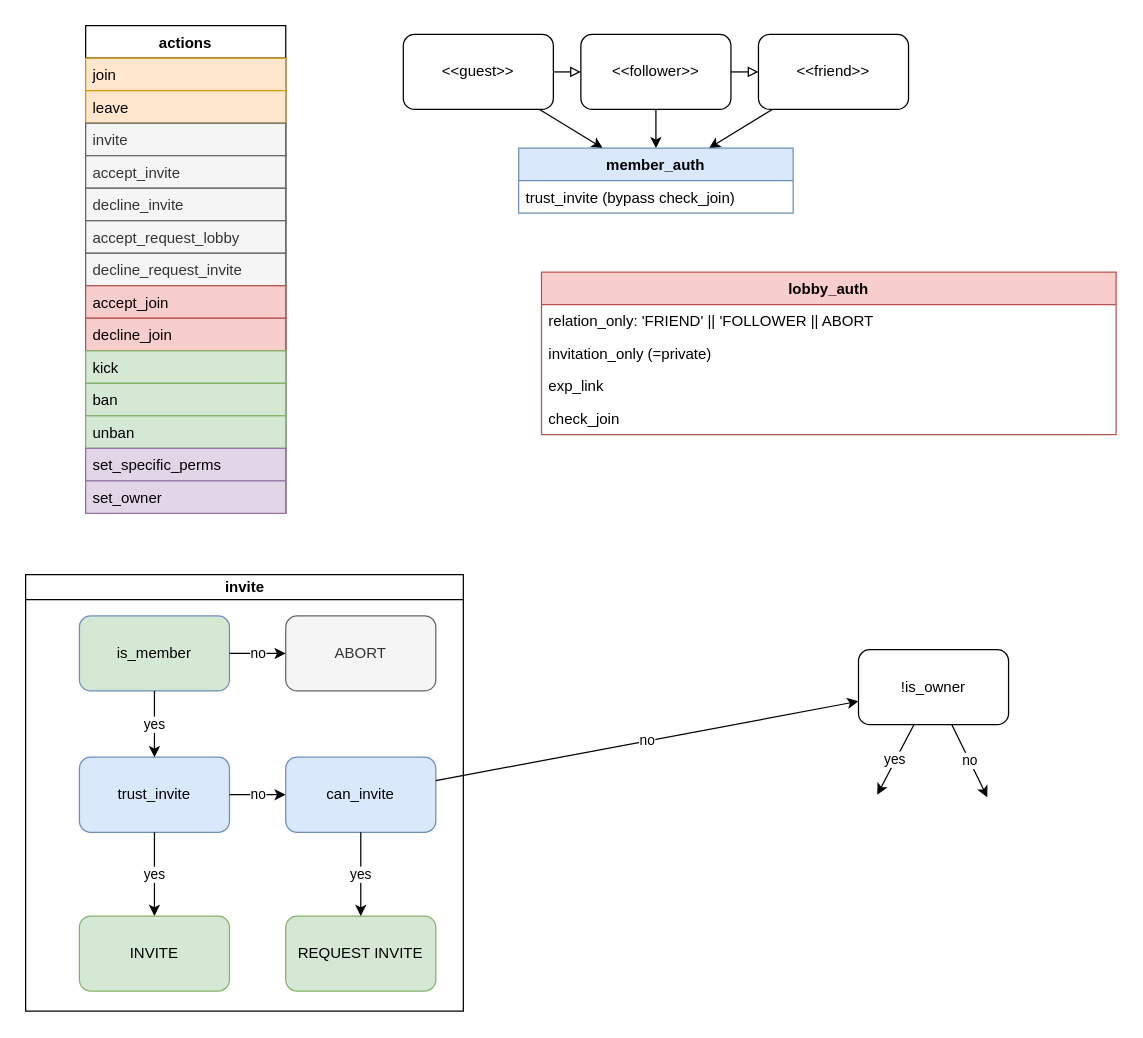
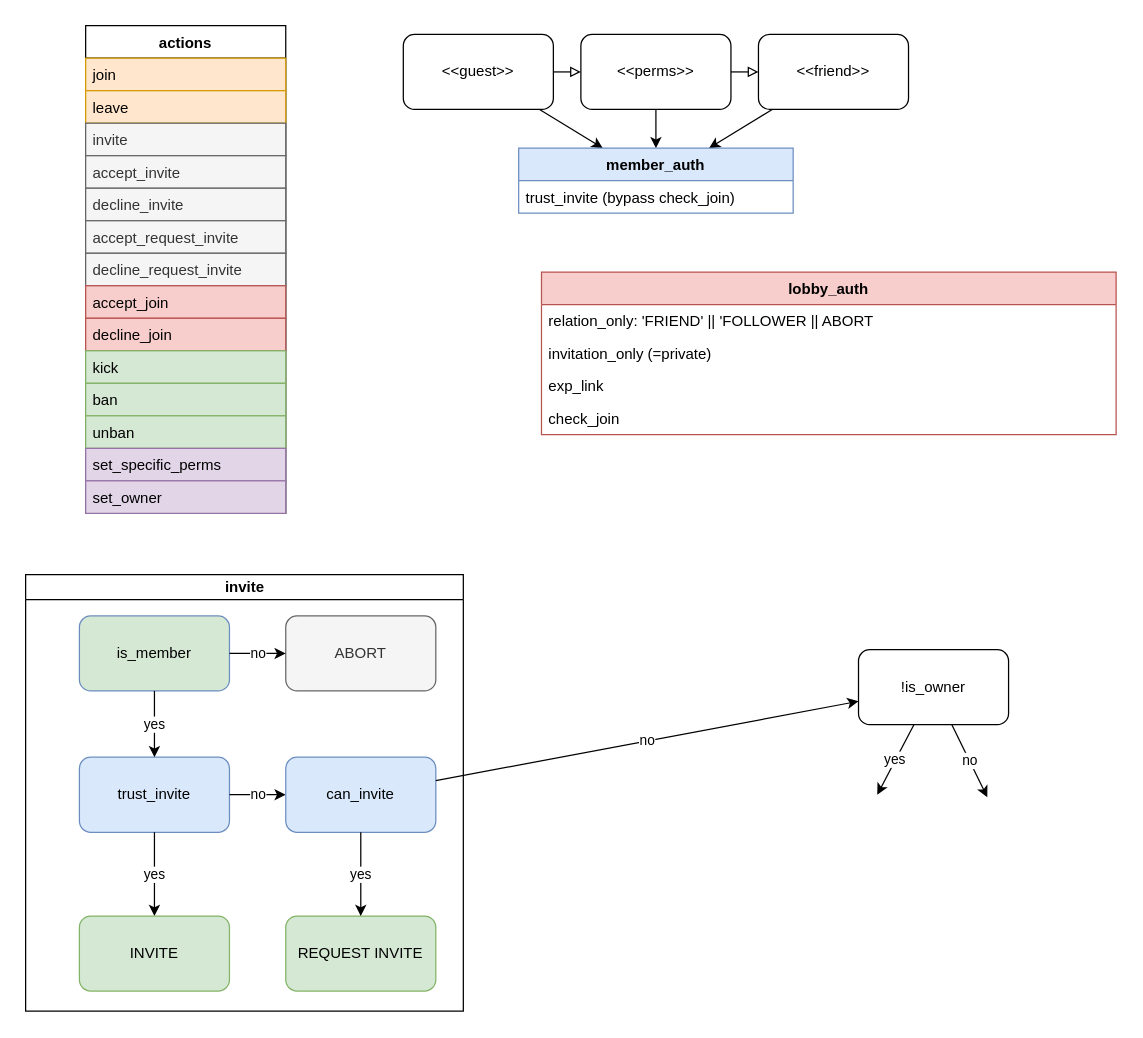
node "<<follower>>": label "<<follower>>" -> "<<perms>>"
node "accept_request_lobby": label "accept_request_lobby" -> "accept_request_invite"
